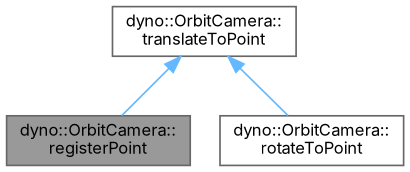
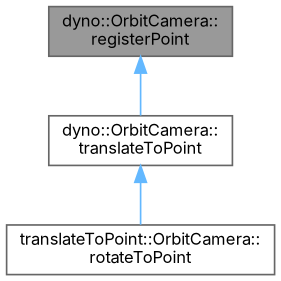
edge "dyno::OrbitCamera:: registerPoint" -> "dyno::OrbitCamera:: translateToPoint": reversed
node "dyno::OrbitCamera:: rotateToPoint": label "dyno::OrbitCamera:: rotateToPoint" -> "translateToPoint::OrbitCamera:: rotateToPoint"
